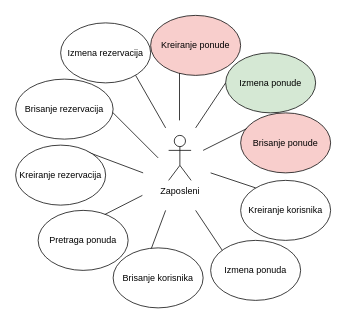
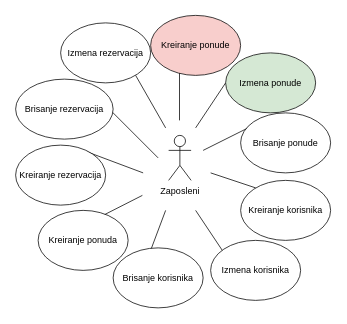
node "Brisanje ponude": fillcolor #f8cecc -> #ffffff
node "Pretraga ponuda": label "Pretraga ponuda" -> "Kreiranje ponuda"
node "Izmena ponuda": label "Izmena ponuda" -> "Izmena korisnika"
